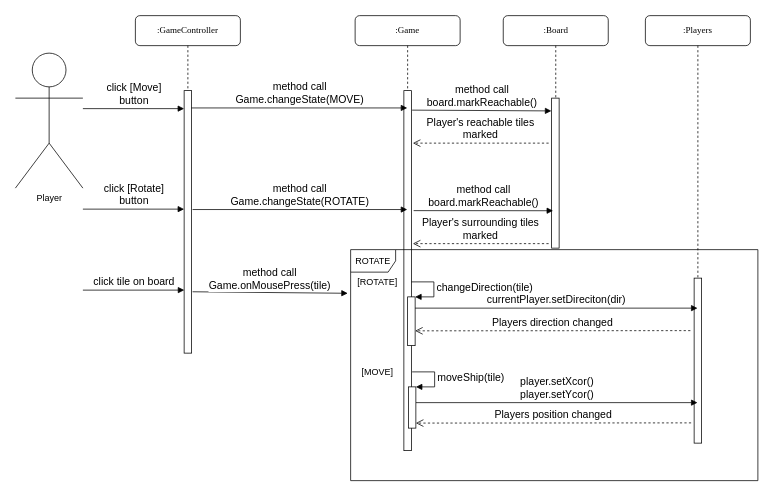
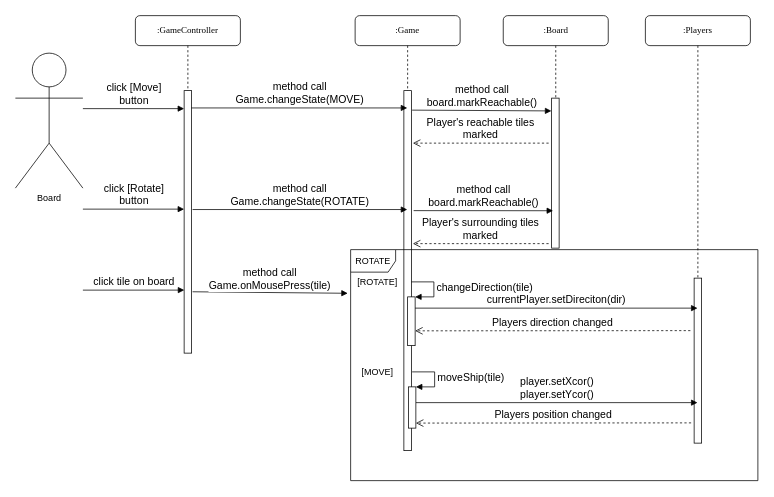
node "Player": label "Player" -> "Board"
